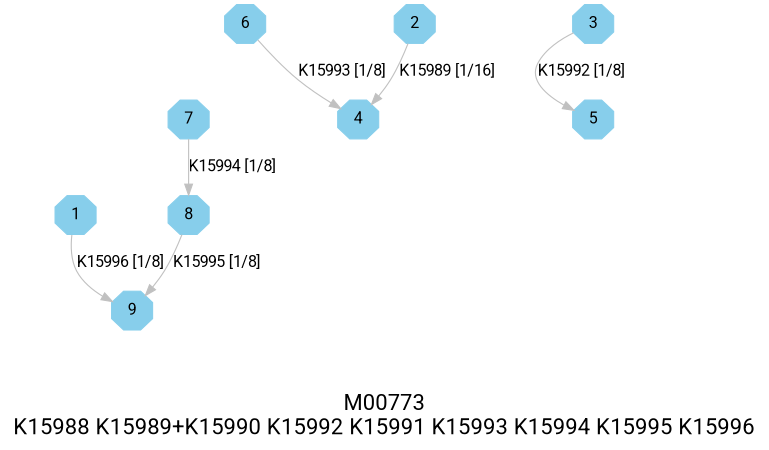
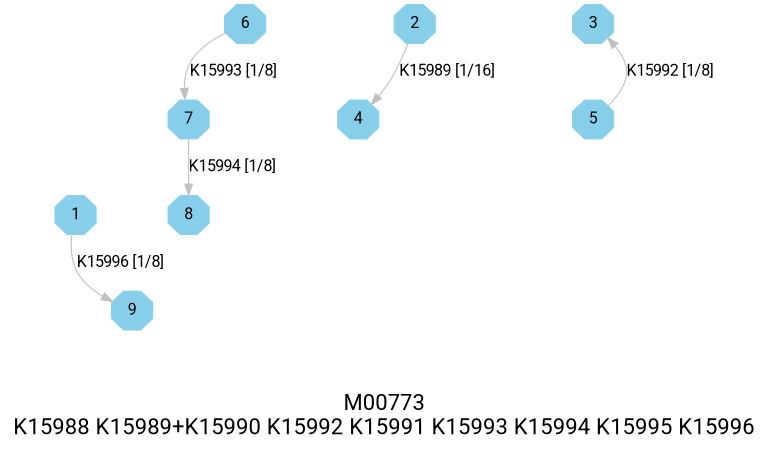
edge "3" -> "5": reversed
edge "6" -> "4": now "6" -> "7"
edge "8" -> "9": removed, label "K15995 [1/8]"
